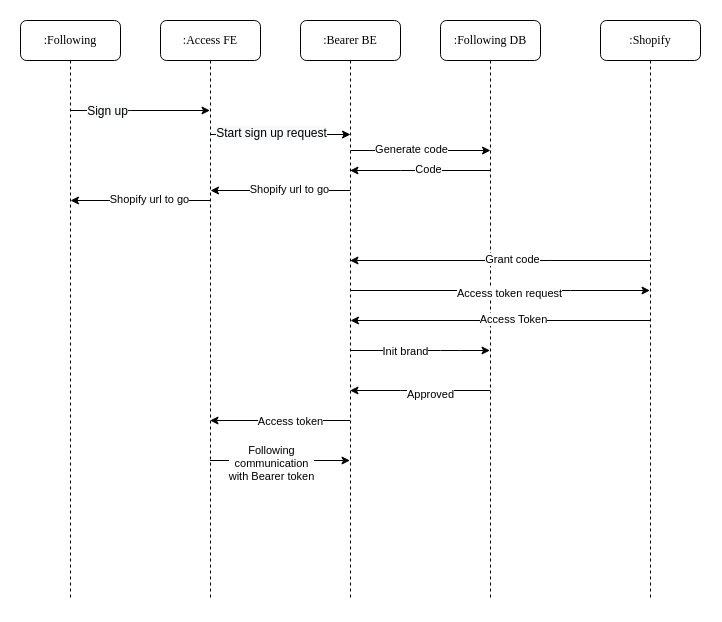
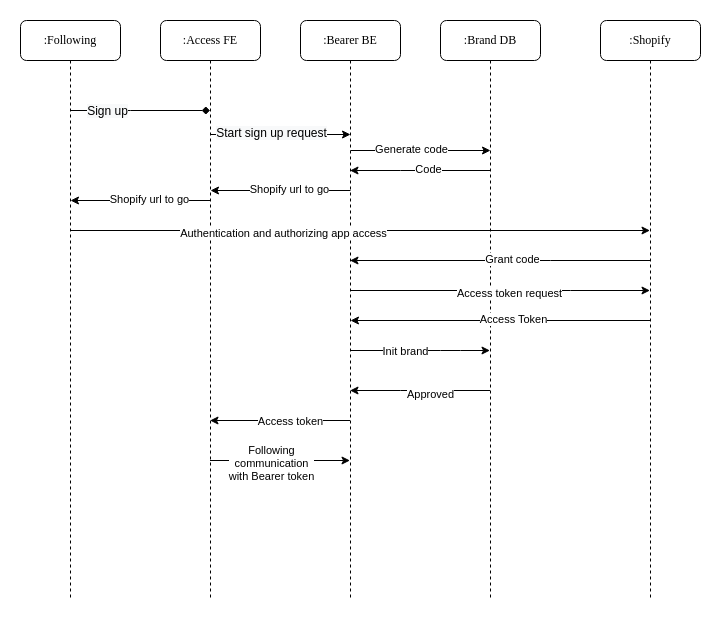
node ":Following DB": label ":Following DB" -> ":Brand DB"
edge ":Following" -> ":Access FE": arrowhead classic -> diamond
edge ":Following" -> ":Shopify": added, label "Authentication and authorizing app access"
